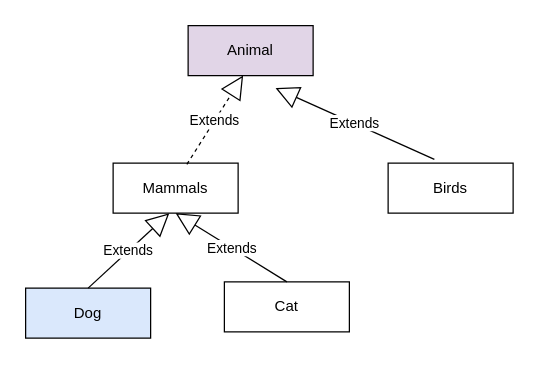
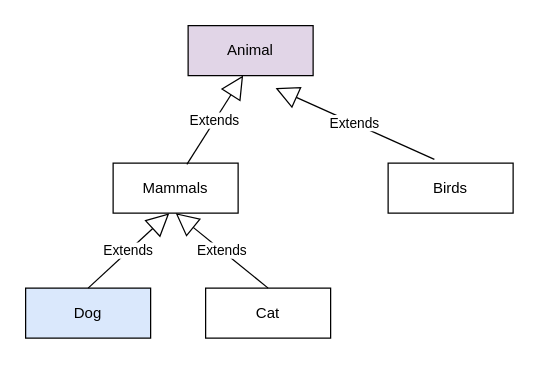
edge "Mammals" -> "Animal": style dashed -> solid
node "Cat": moved (287, 307) -> (268, 313)
